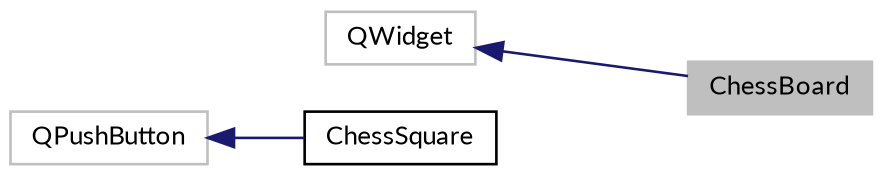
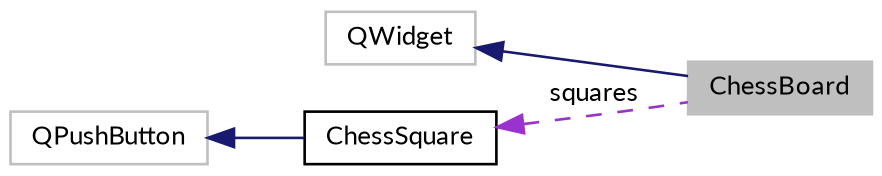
edge "ChessBoard" -> "ChessSquare": added, label "squares"
